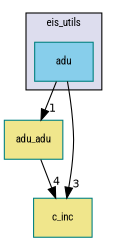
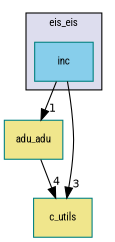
cluster "eis_utils": label "eis_utils" -> "eis_eis"
node "adu": label "adu" -> "inc"
node "c_inc": label "c_inc" -> "c_utils"
